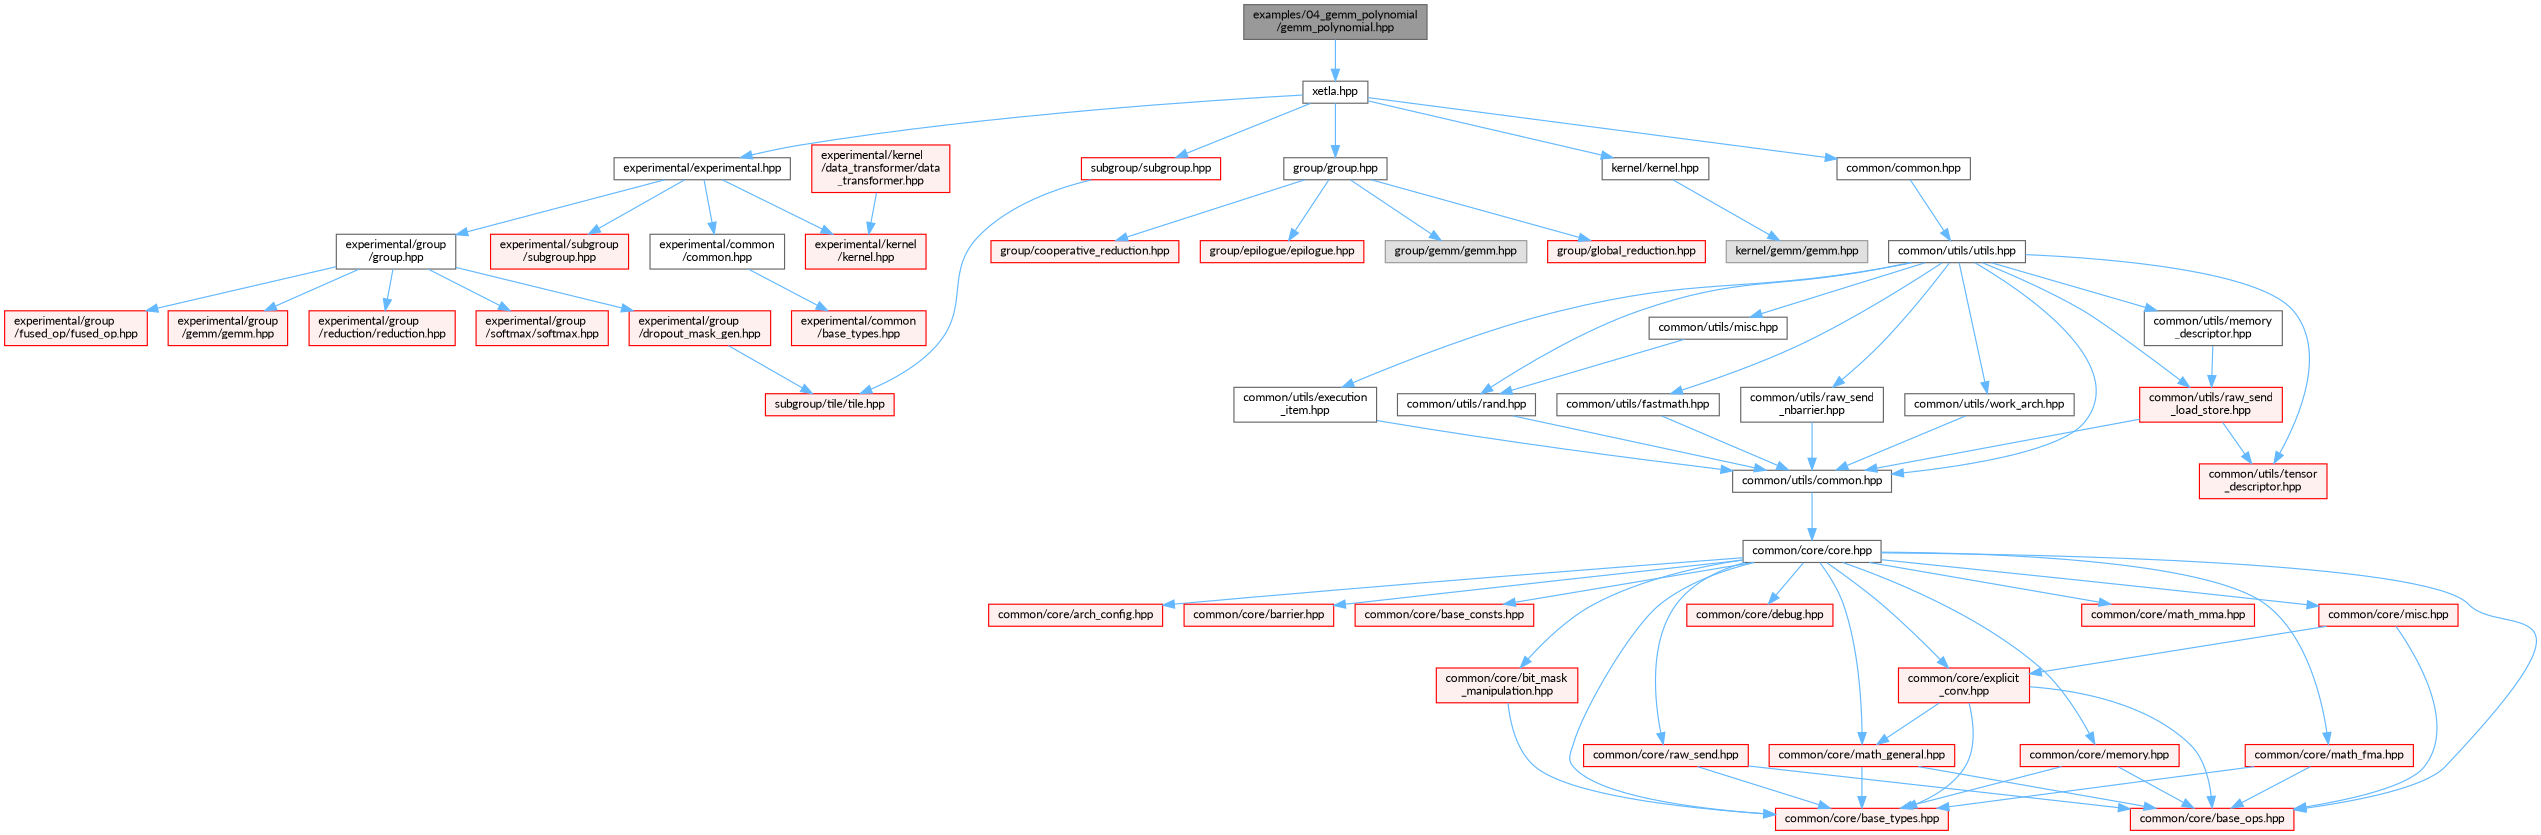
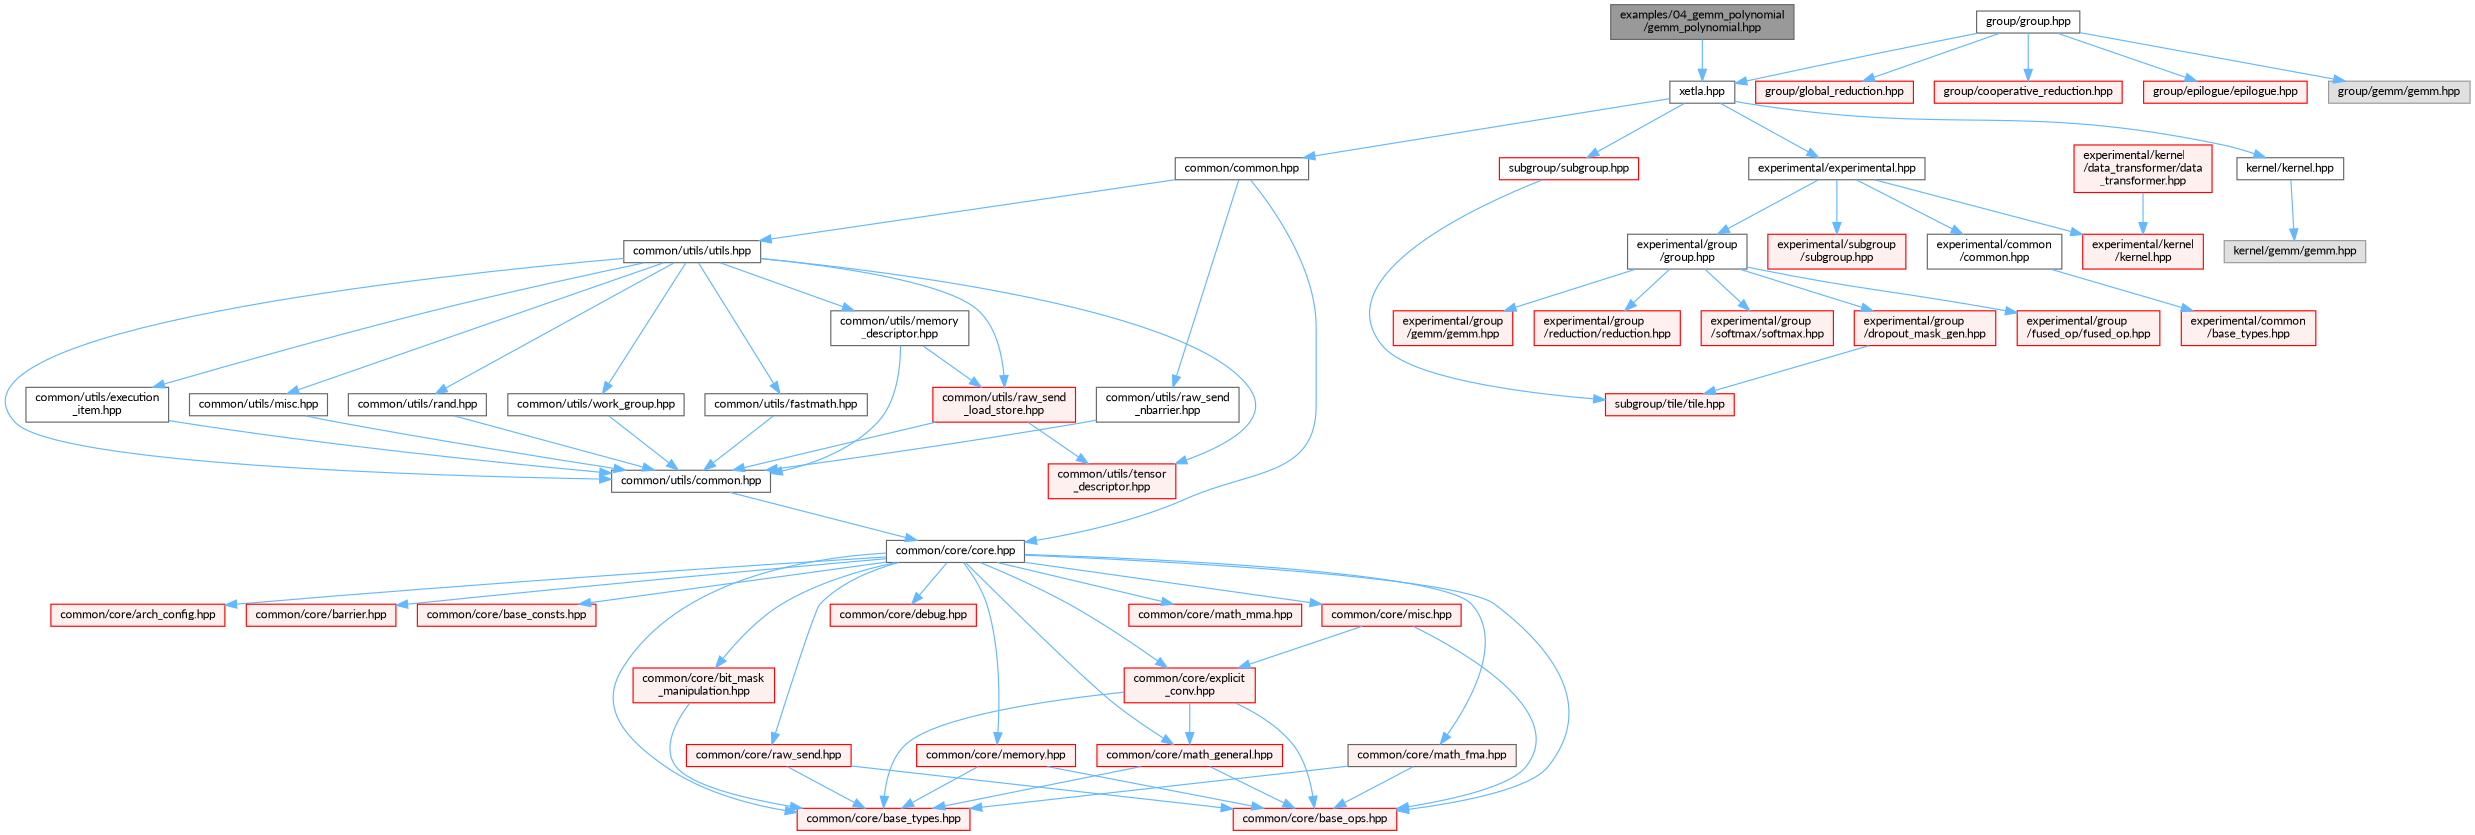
edge "xetla.hpp" -> "group/group.hpp": reversed
edge "common/utils/utils.hpp" -> "common/utils/raw_send _nbarrier.hpp": now "common/common.hpp" -> "common/utils/raw_send _nbarrier.hpp"
edge "common/utils/misc.hpp" -> "common/utils/rand.hpp": now "common/utils/misc.hpp" -> "common/utils/common.hpp"
node "common/utils/work_arch.hpp": label "common/utils/work_arch.hpp" -> "common/utils/work_group.hpp"
edge "common/utils/memory _descriptor.hpp" -> "common/utils/common.hpp": added
edge "common/common.hpp" -> "common/core/core.hpp": added
node "common/core/math_fma.hpp": color red -> grey40
